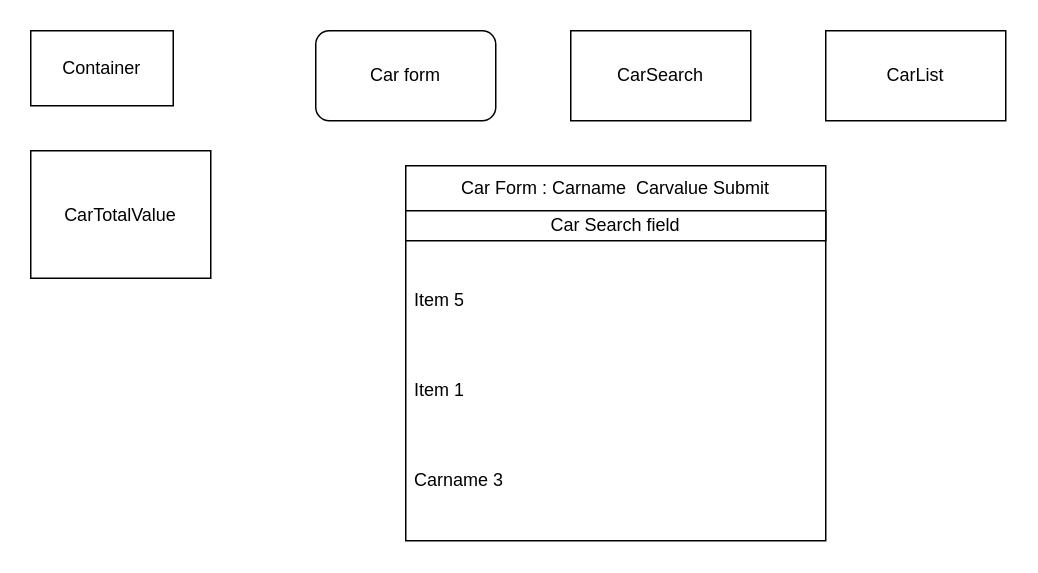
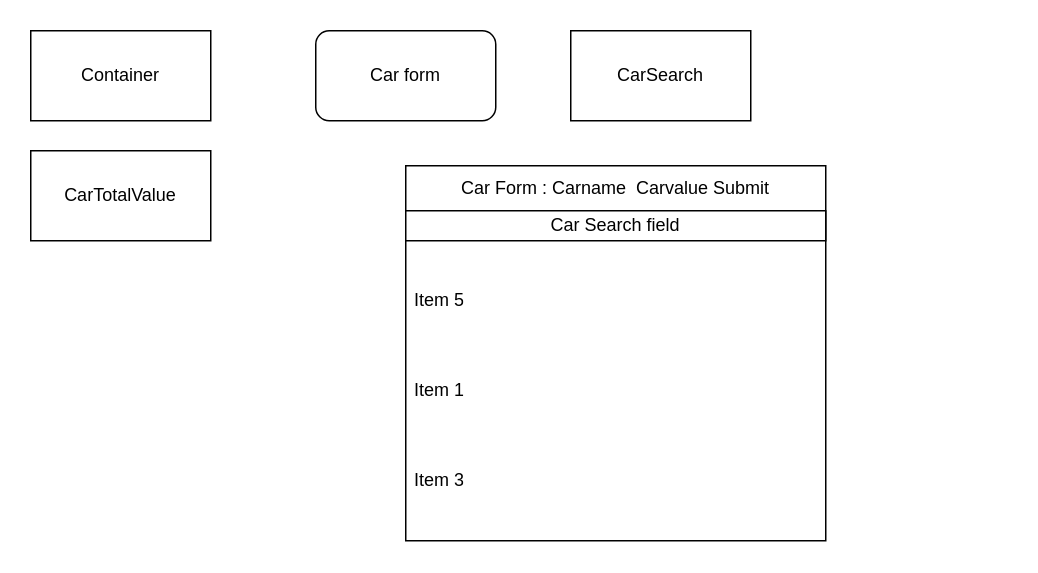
node "Container": size 143x75 -> 180x90
node "CarList": removed
node "CarTotalValue": size 180x128 -> 180x90
node "Carname 3": label "Carname 3" -> "Item 3"
